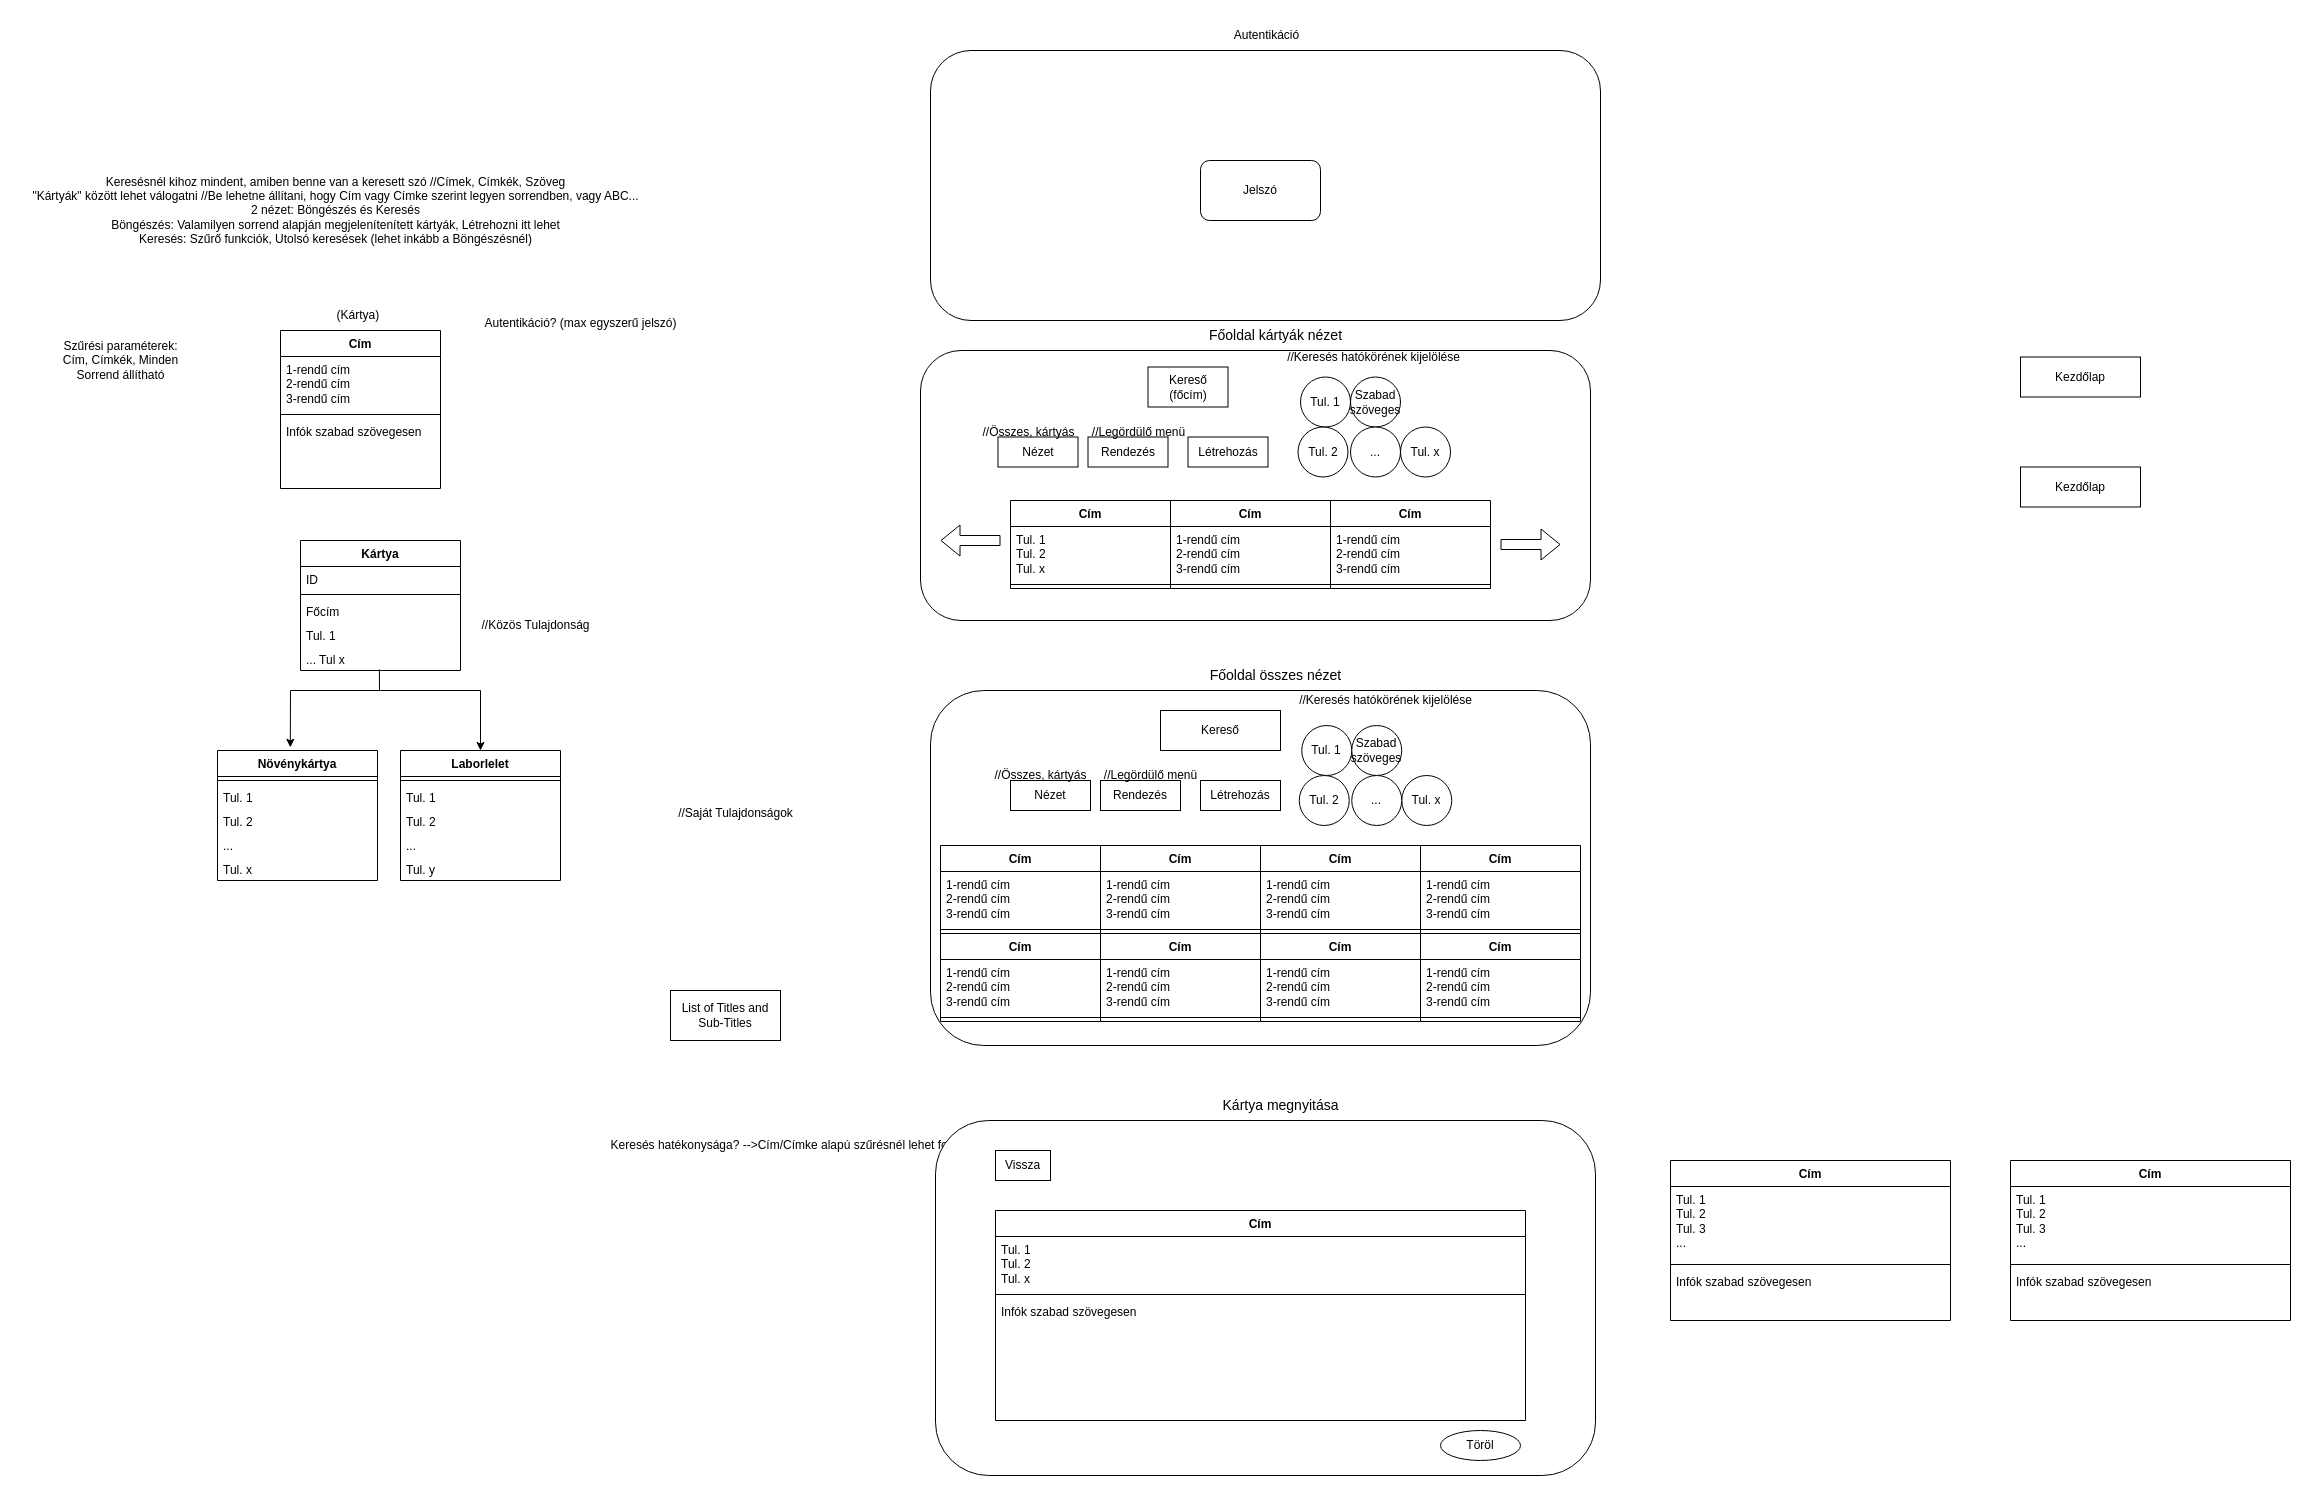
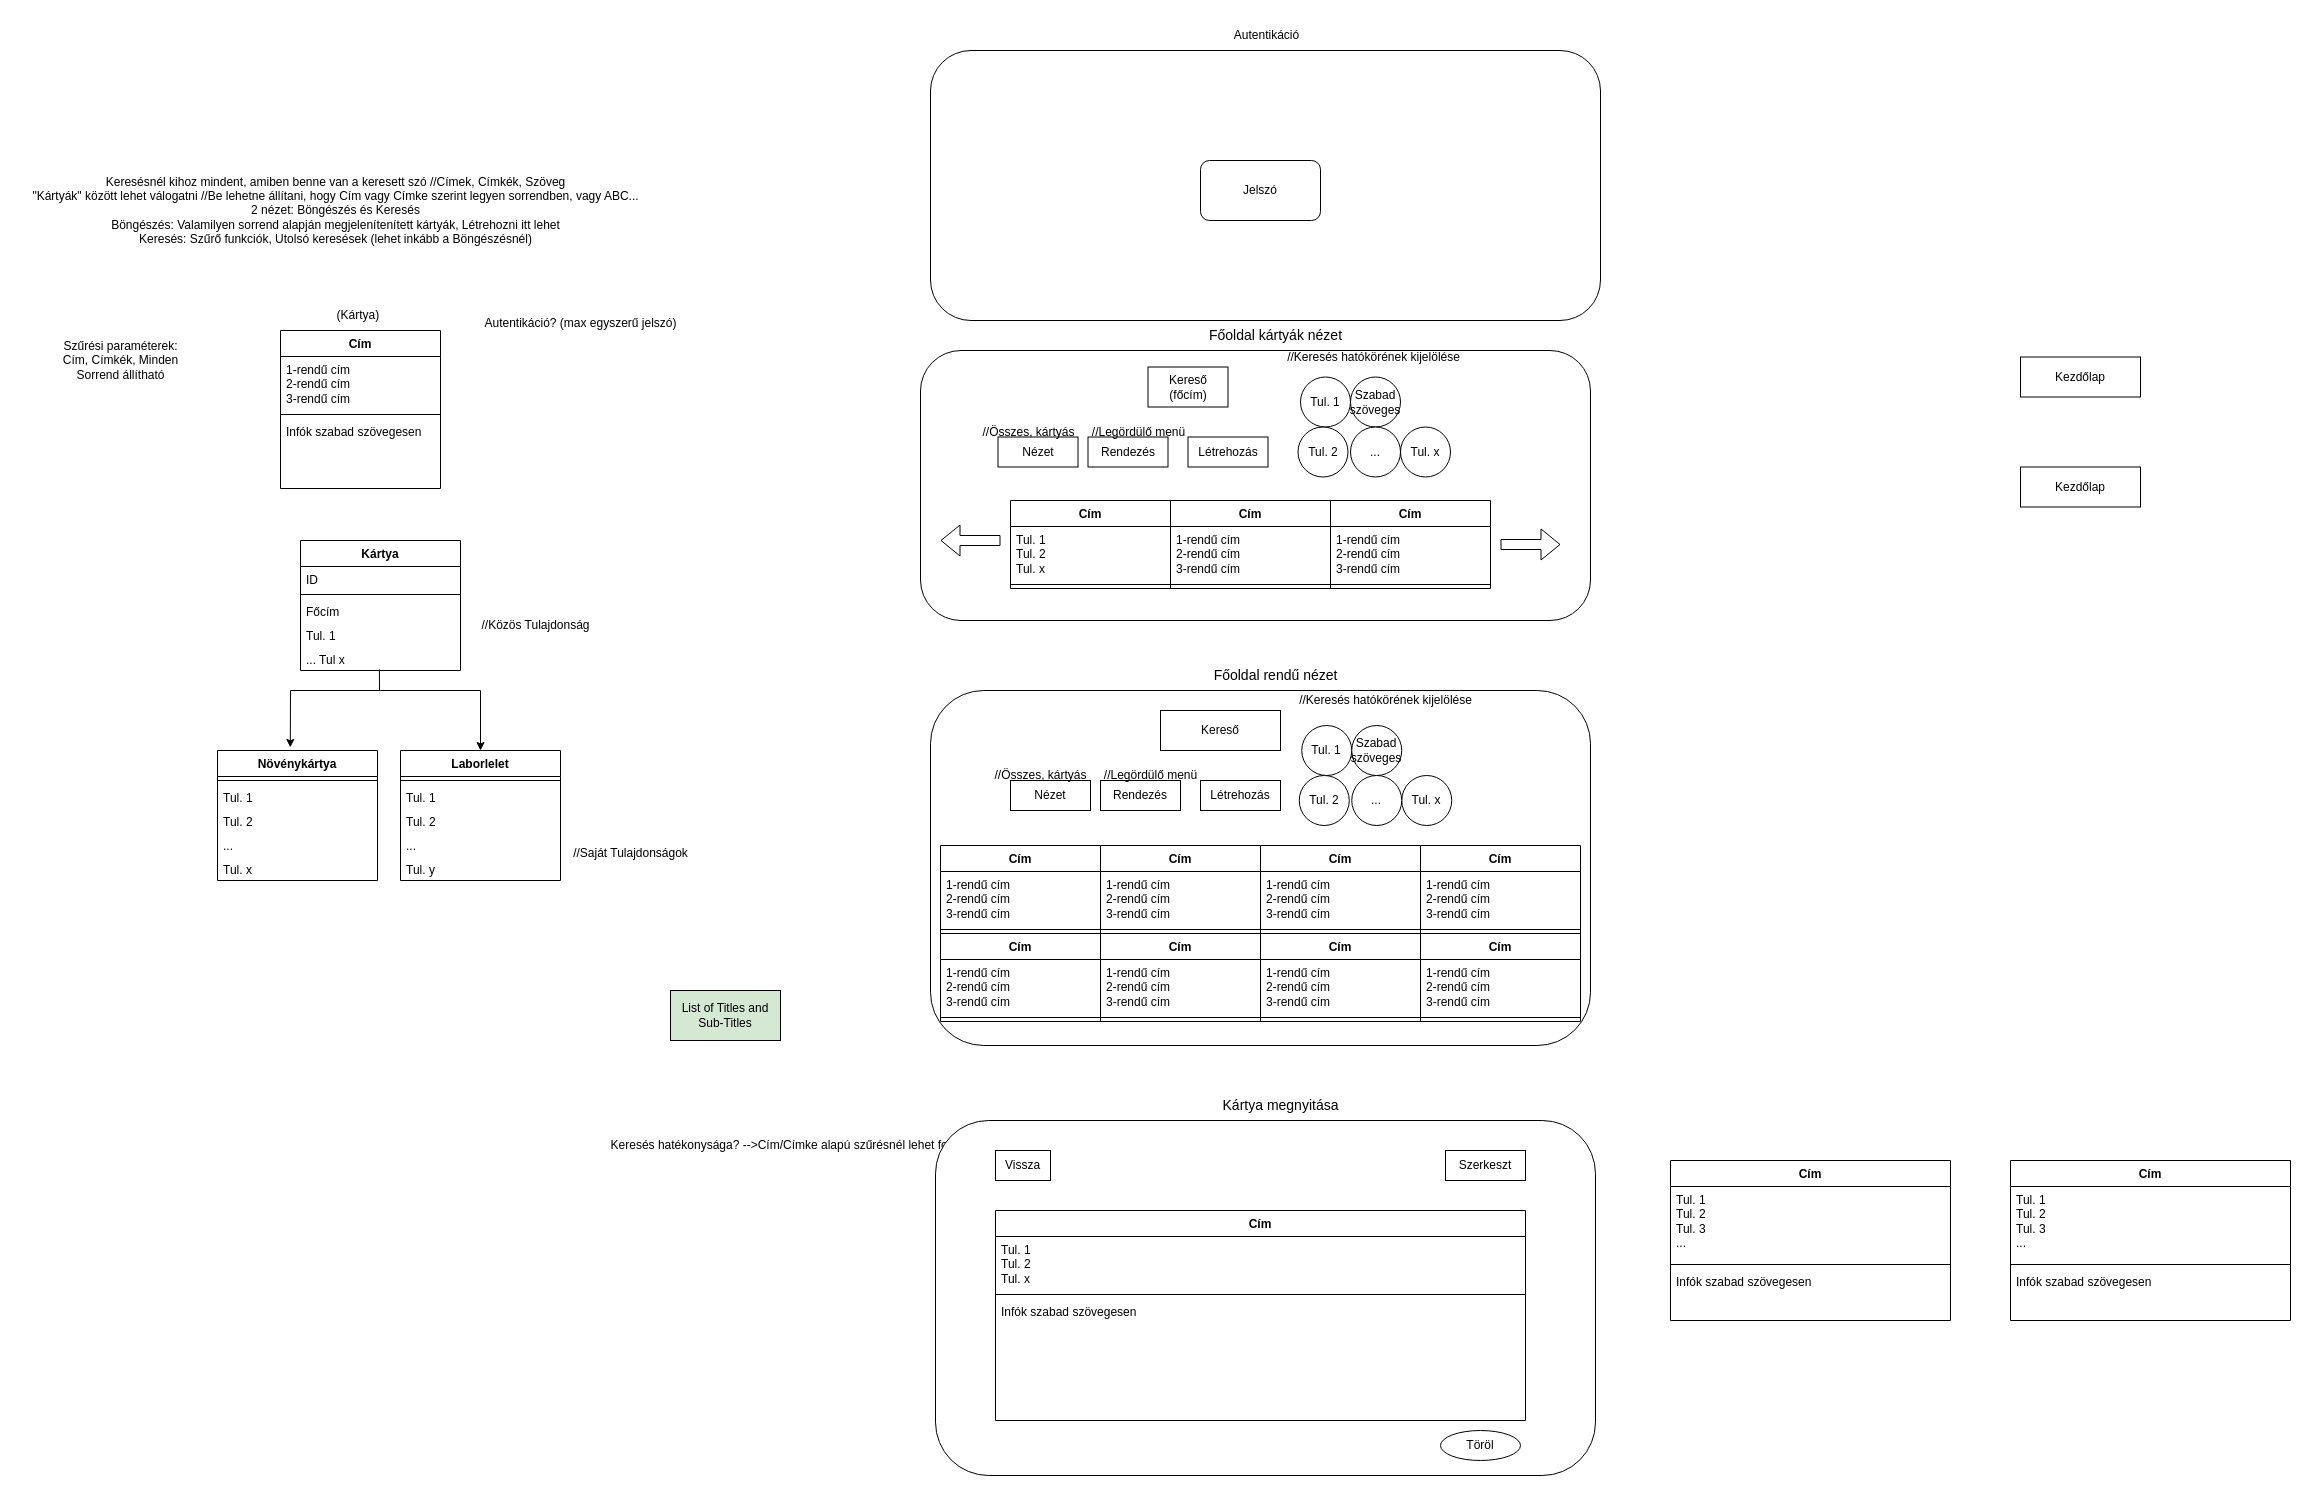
node "Főoldal összes nézet": label "Főoldal összes nézet" -> "Főoldal rendű nézet"
node "//Saját Tulajdonságok": moved (736, 814) -> (631, 854)
node "List of Titles and Sub-Titles": fillcolor #ffffff -> #d5e8d4
node "Szerkeszt": added
